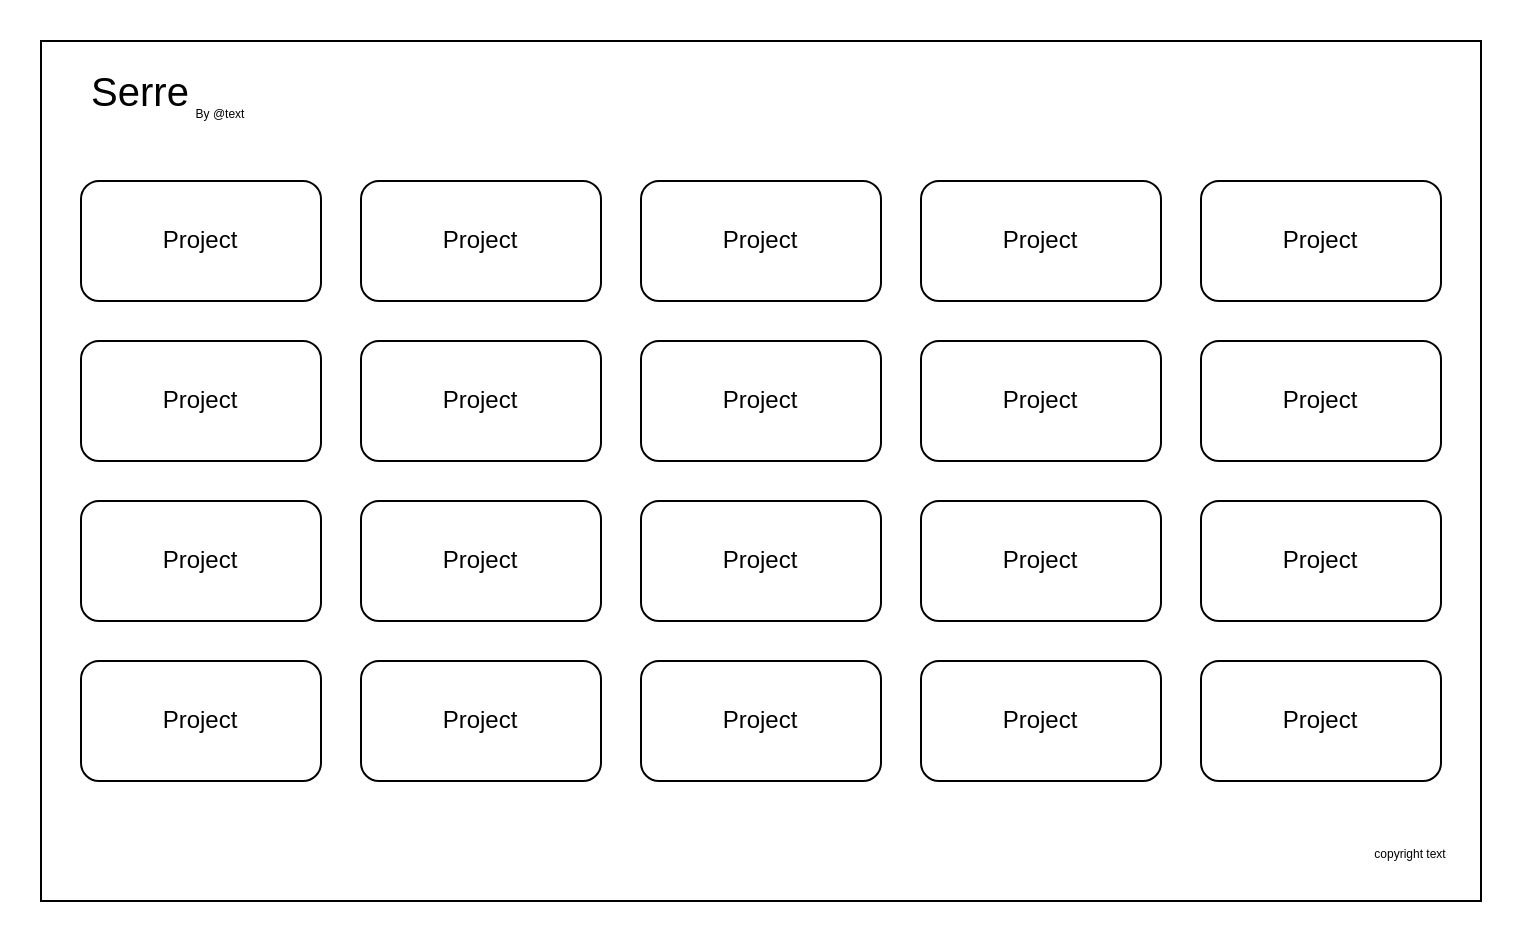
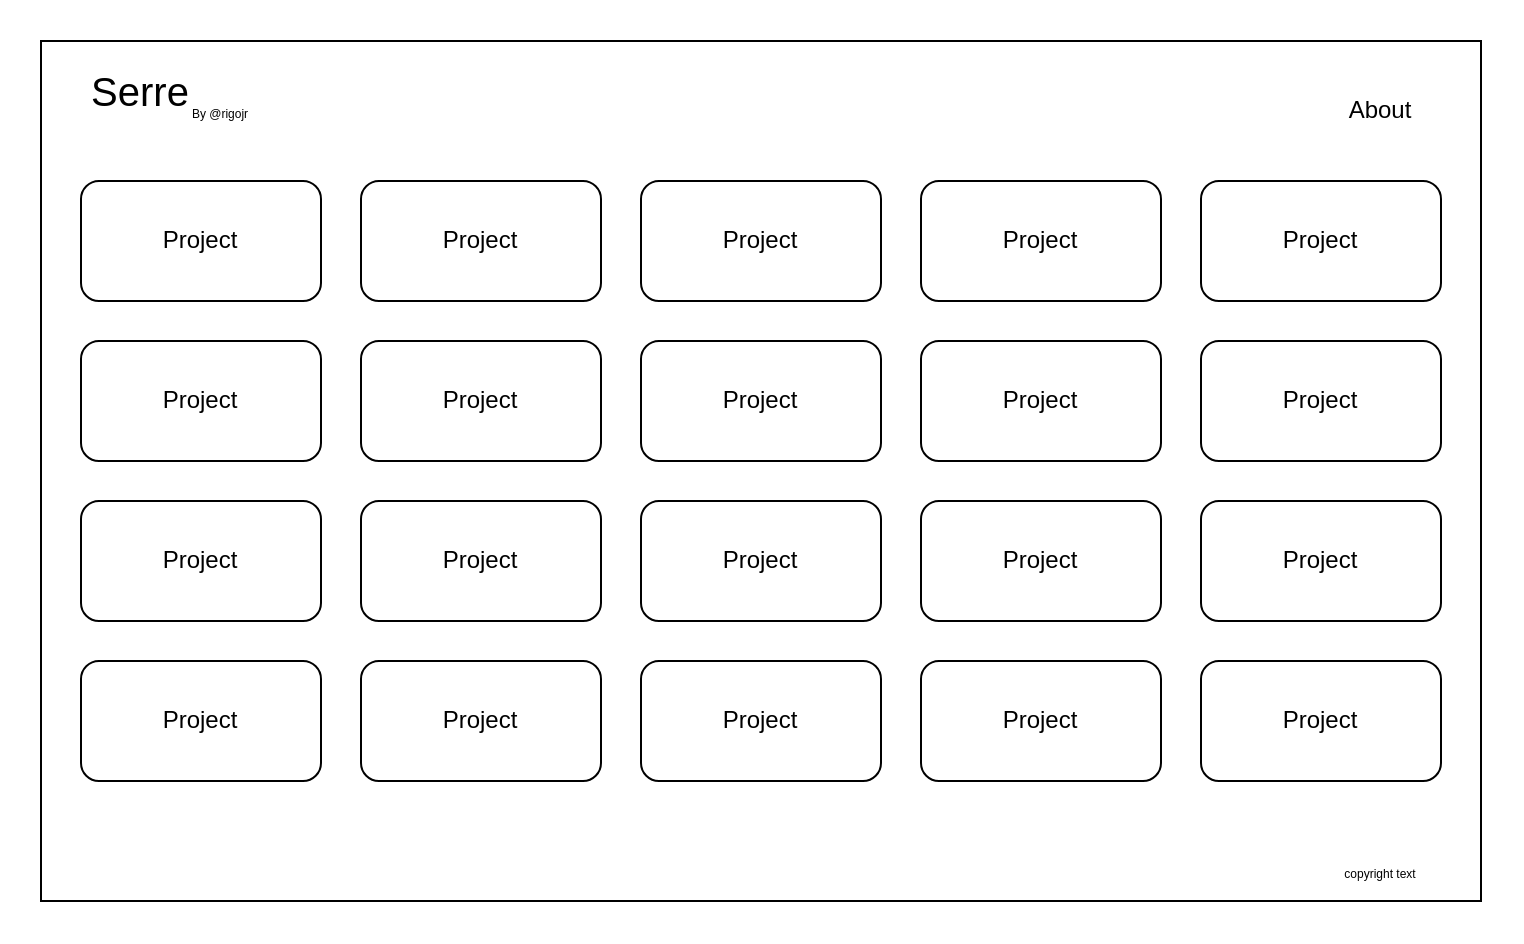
node "By @text": label "By @text" -> "By @rigojr"
node "About": added
node "copyright text": moved (1411, 851) -> (1381, 871)
